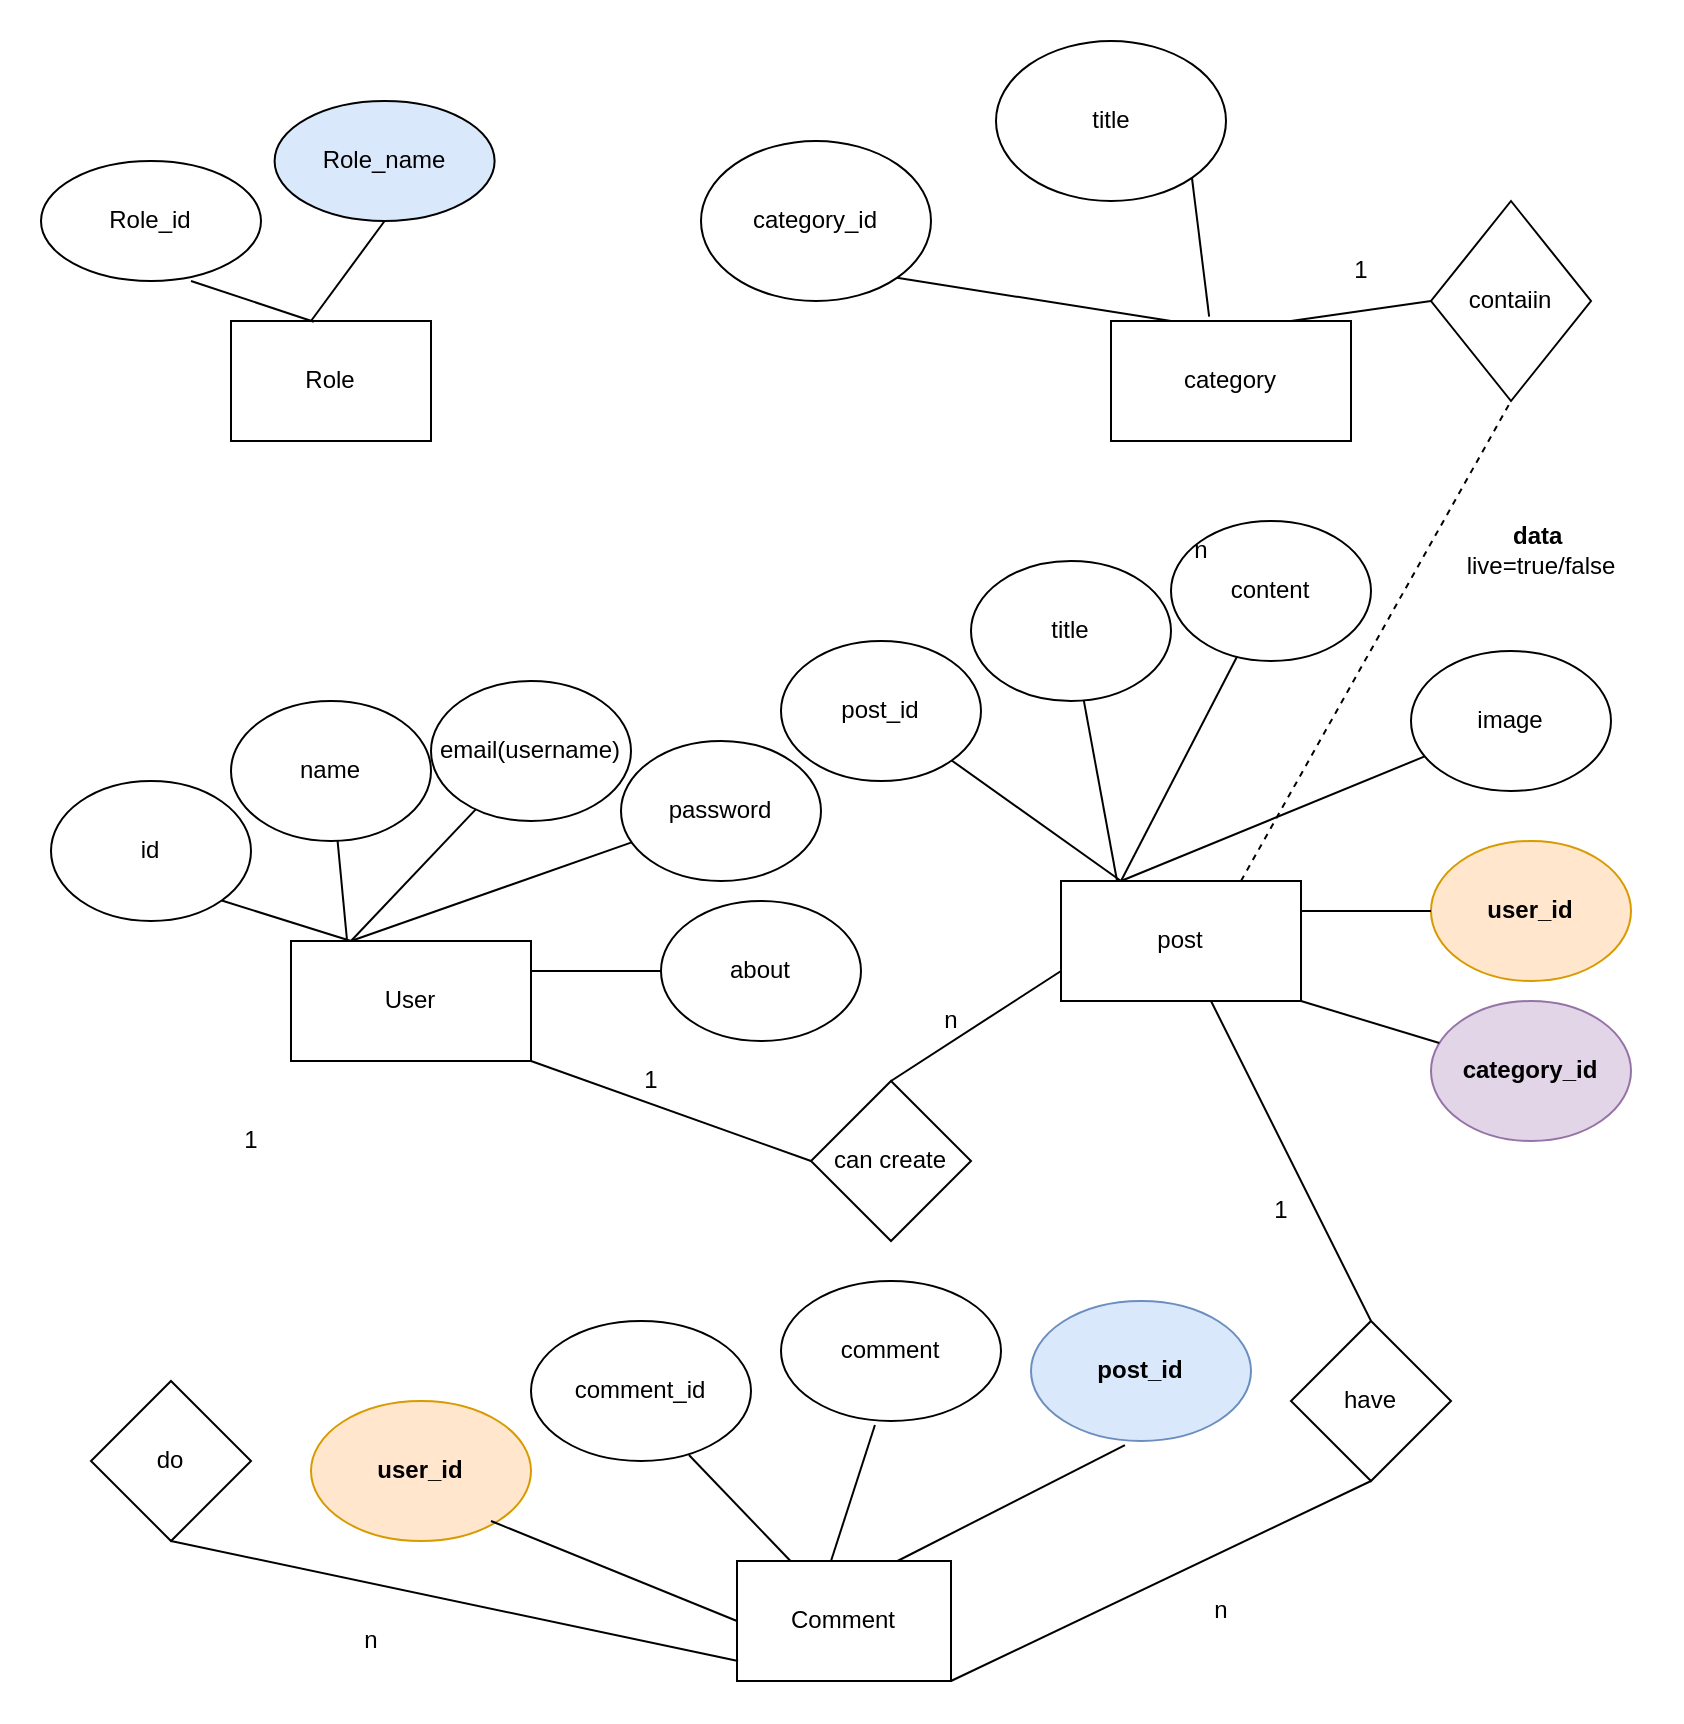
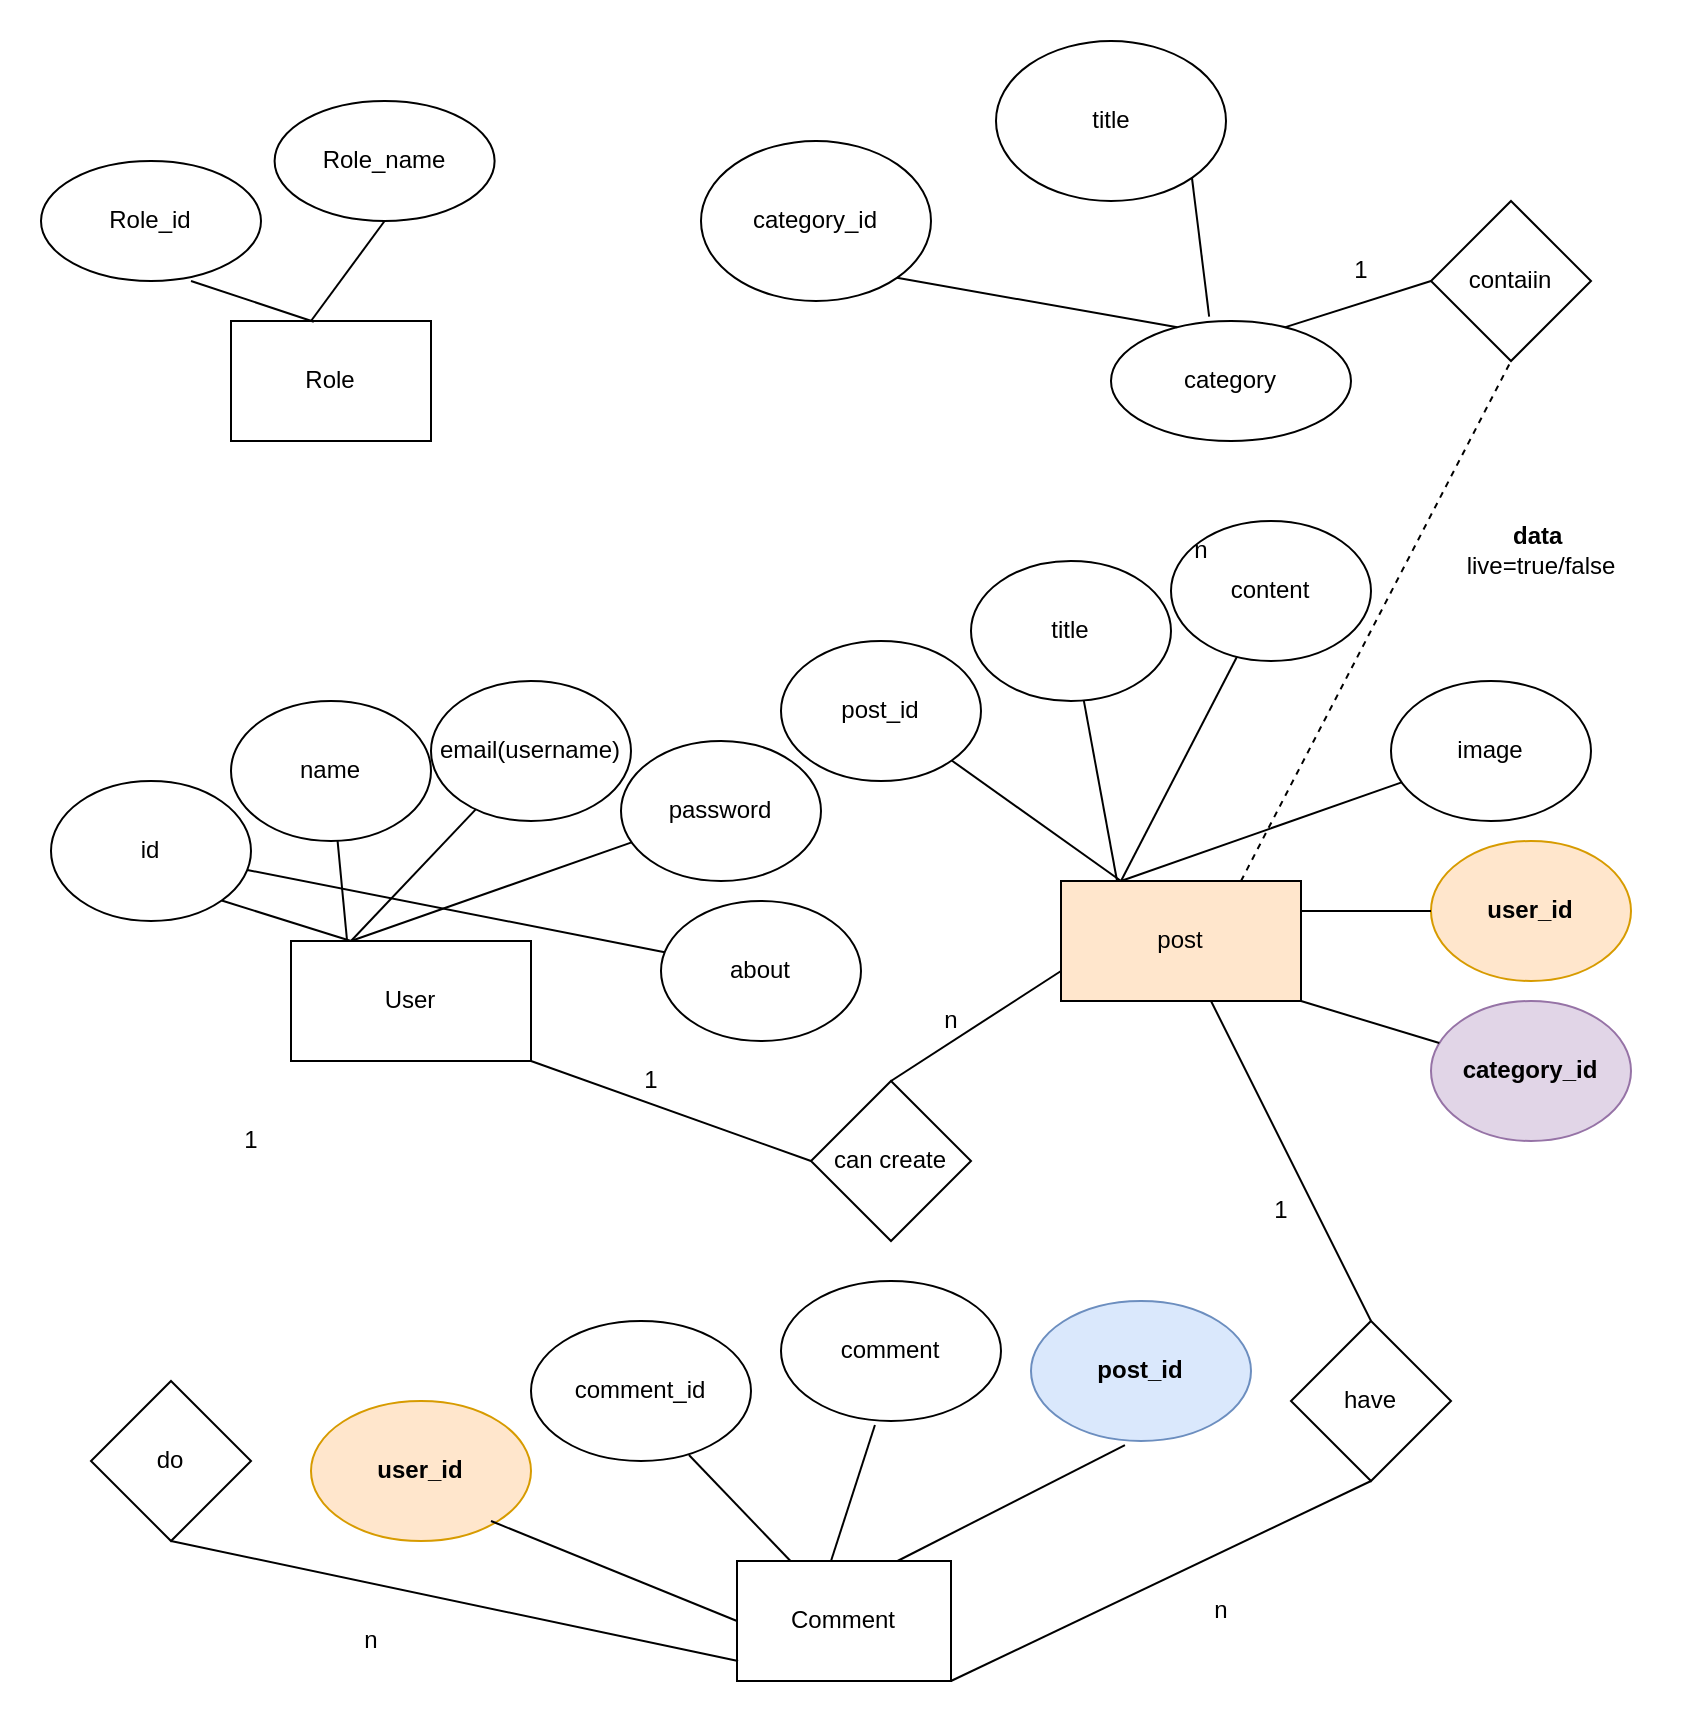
node "Role_name": fillcolor #dae8fc -> #ffffff
node "contaiin": size 160x200 -> 160x160
node "category": shape rectangle -> ellipse
node "image": moved (1511, 721) -> (1491, 751)
node "post": fillcolor #ffffff -> #ffe6cc
edge "about" -- "User": now "about" -- "id"
